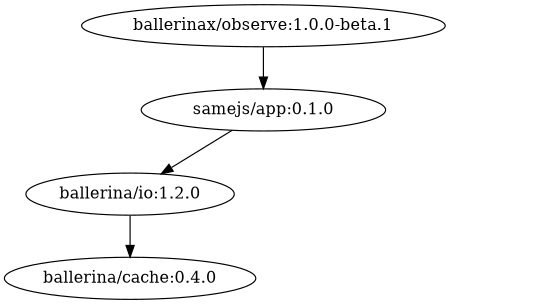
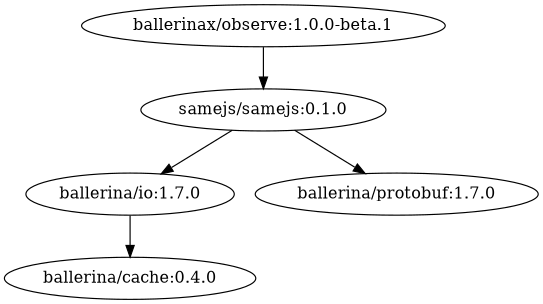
node "samejs/app:0.1.0": label "samejs/app:0.1.0" -> "samejs/samejs:0.1.0"
node "ballerina/io:1.2.0": label "ballerina/io:1.2.0" -> "ballerina/io:1.7.0"
node "ballerina/protobuf:1.7.0": added
